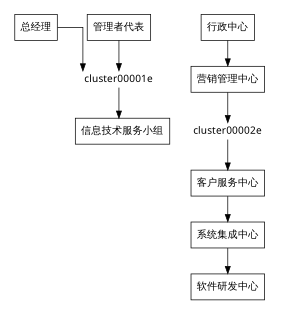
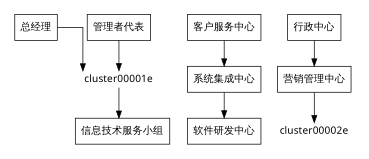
edge "cluster00002e" -> "客户服务中心": removed
